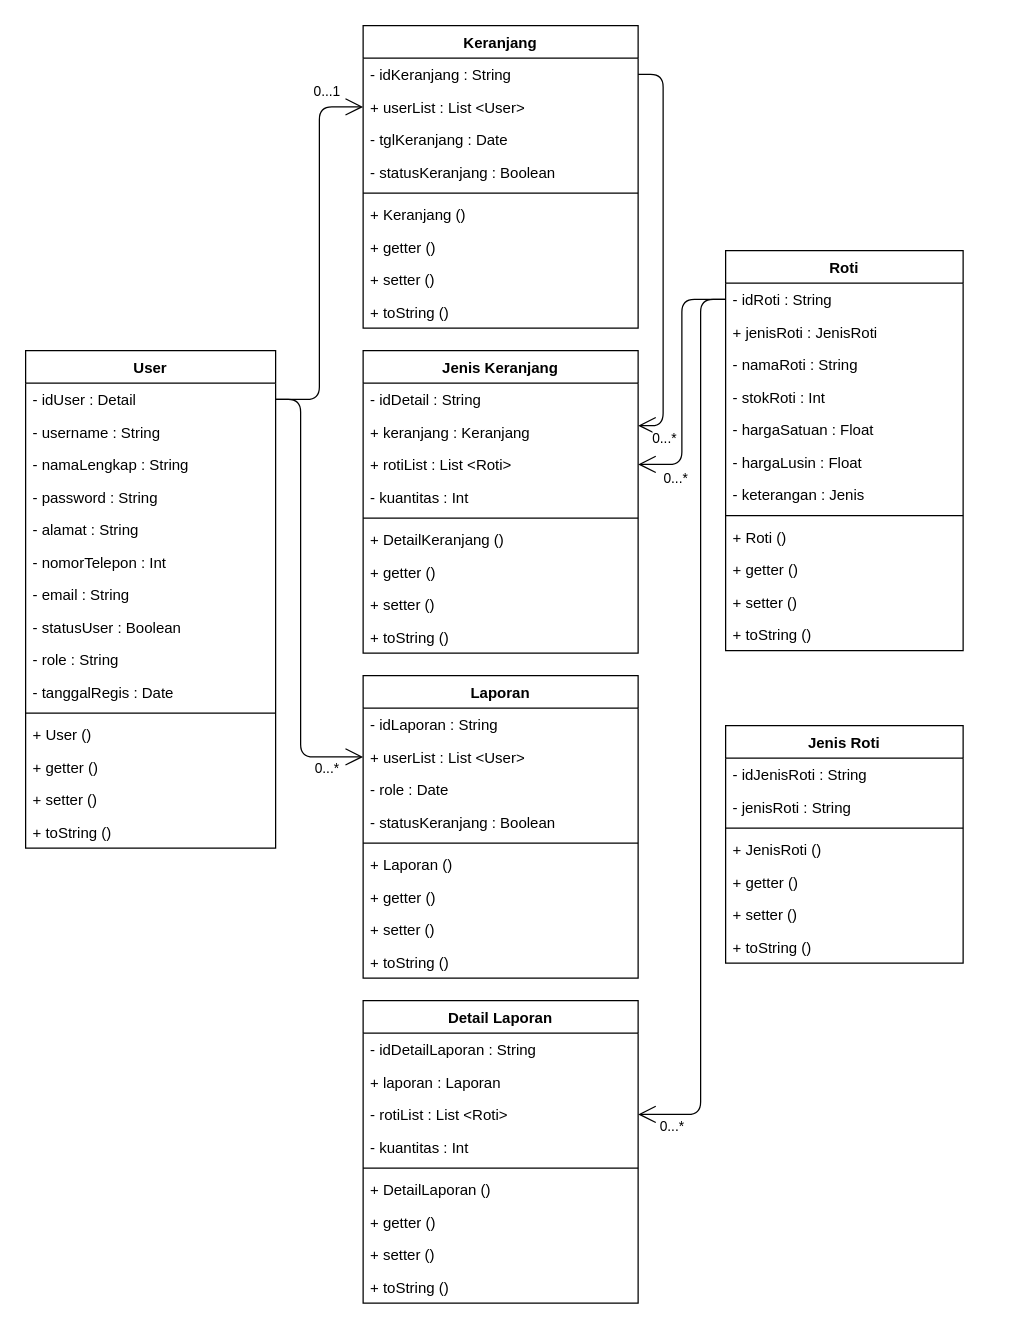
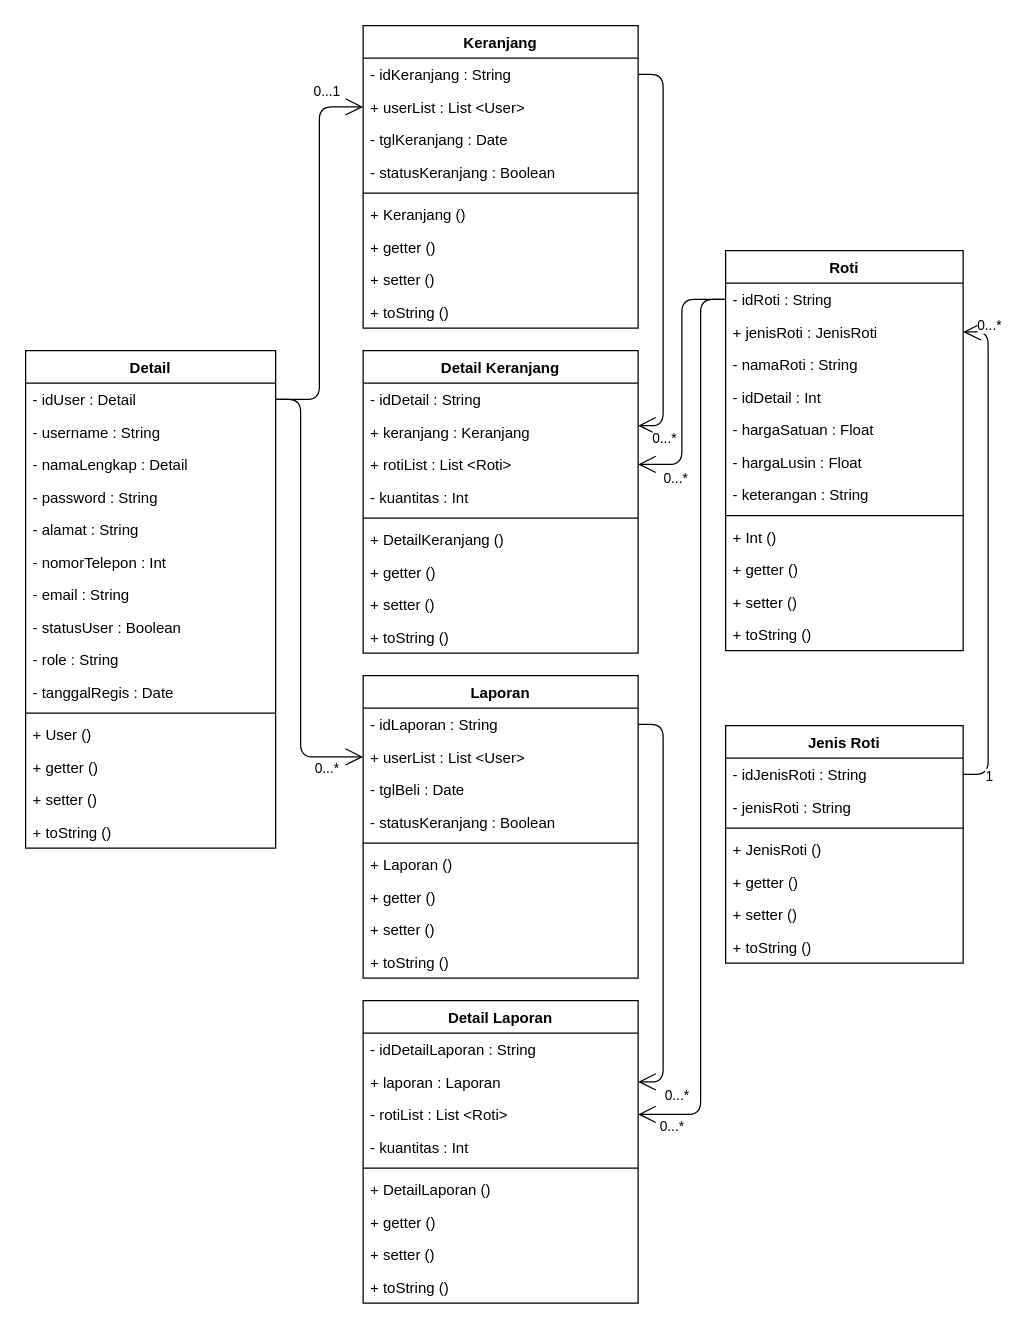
node "User": label "User" -> "Detail"
node "Jenis Keranjang": label "Jenis Keranjang" -> "Detail Keranjang"
node "- stokRoti : Int": label "- stokRoti : Int" -> "- idDetail : Int"
node "- namaLengkap : String": label "- namaLengkap : String" -> "- namaLengkap : Detail"
node "- keterangan : Jenis": label "- keterangan : Jenis" -> "- keterangan : String"
node "+ Roti ()": label "+ Roti ()" -> "+ Int ()"
edge "- idJenisRoti : String" -> "+ jenisRoti : JenisRoti": added, labels "1", "0...*"
node "- role : Date": label "- role : Date" -> "- tglBeli : Date"
edge "- idLaporan : String" -> "+ laporan : Laporan": added, label "0...*"
